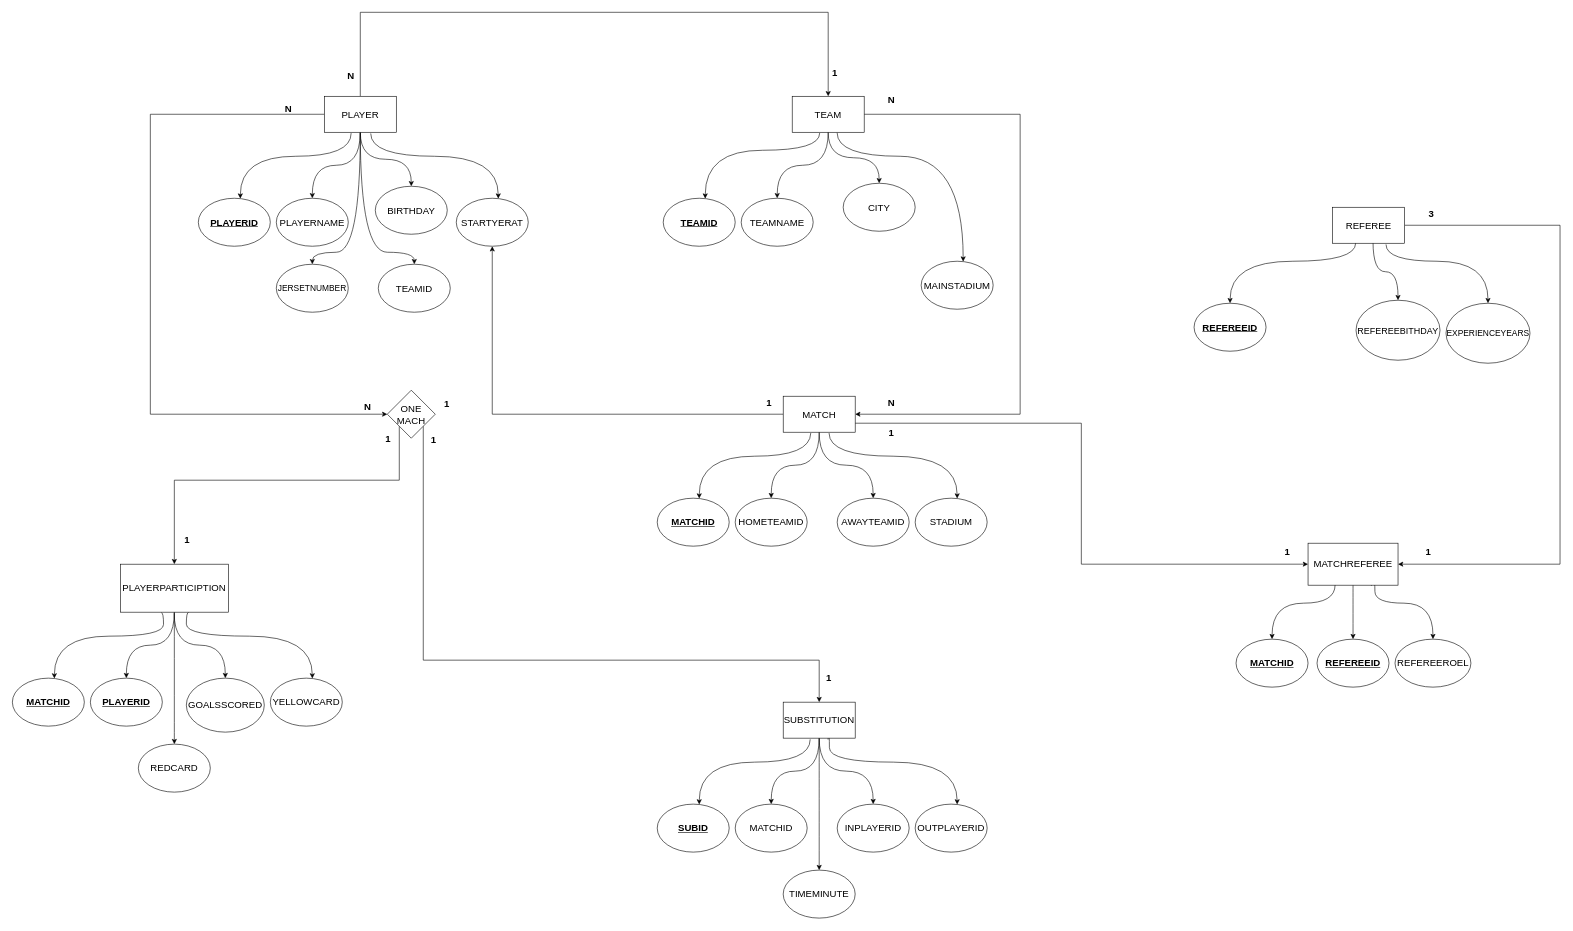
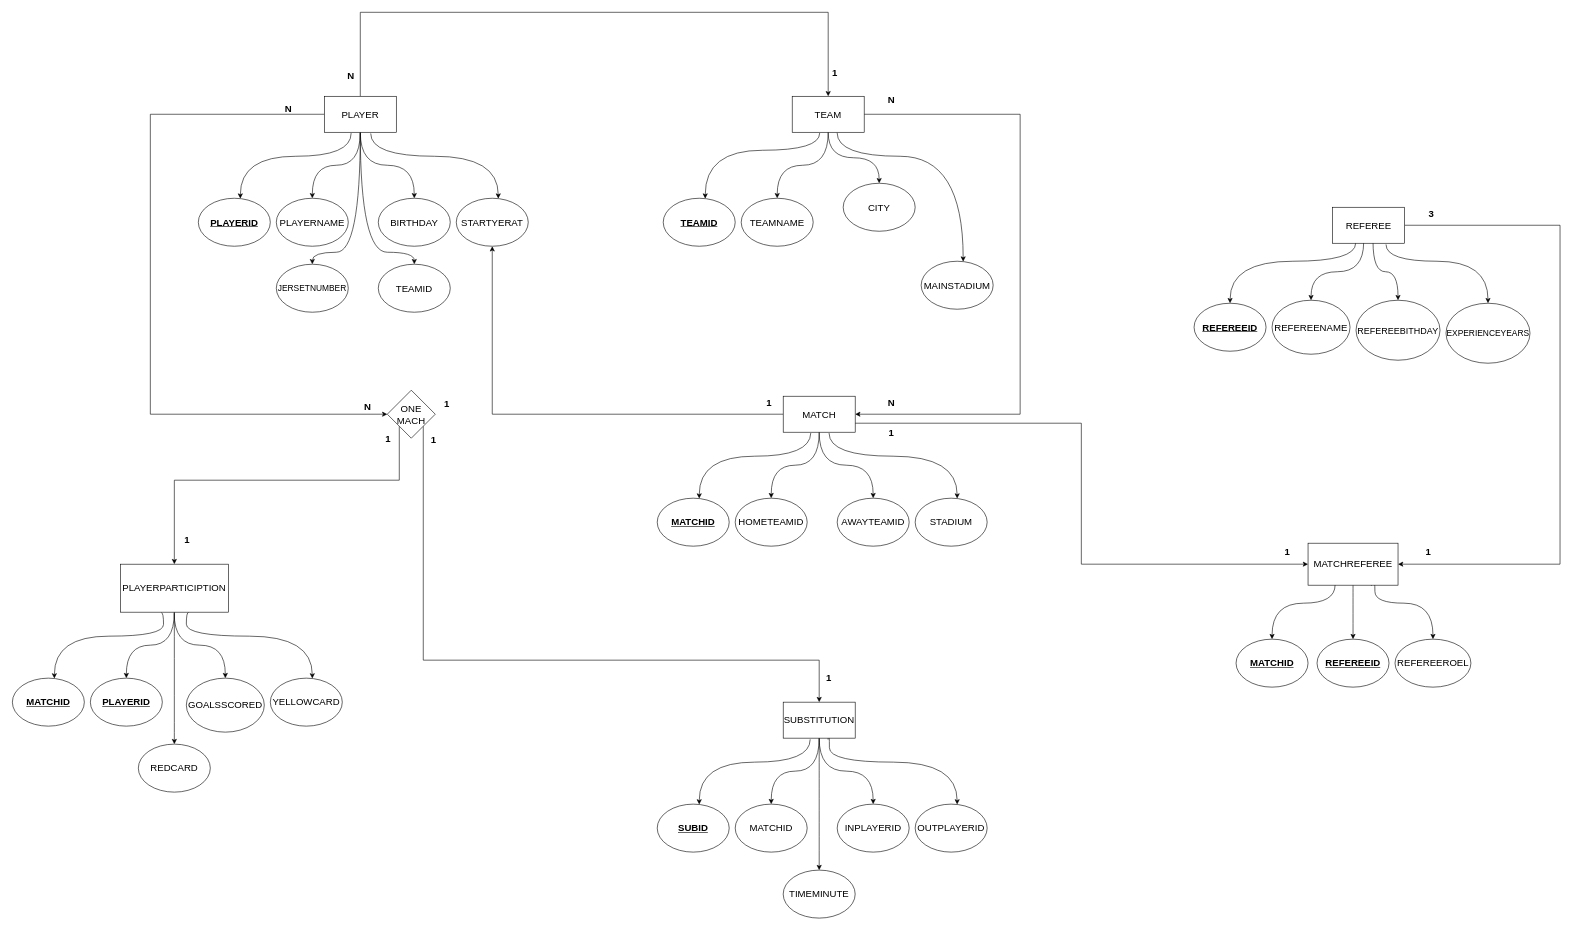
node "BIRTHDAY": moved (411, 210) -> (414, 222)
edge "REFEREE" -> "REFEREENAME": added
node "REFEREENAME": added
